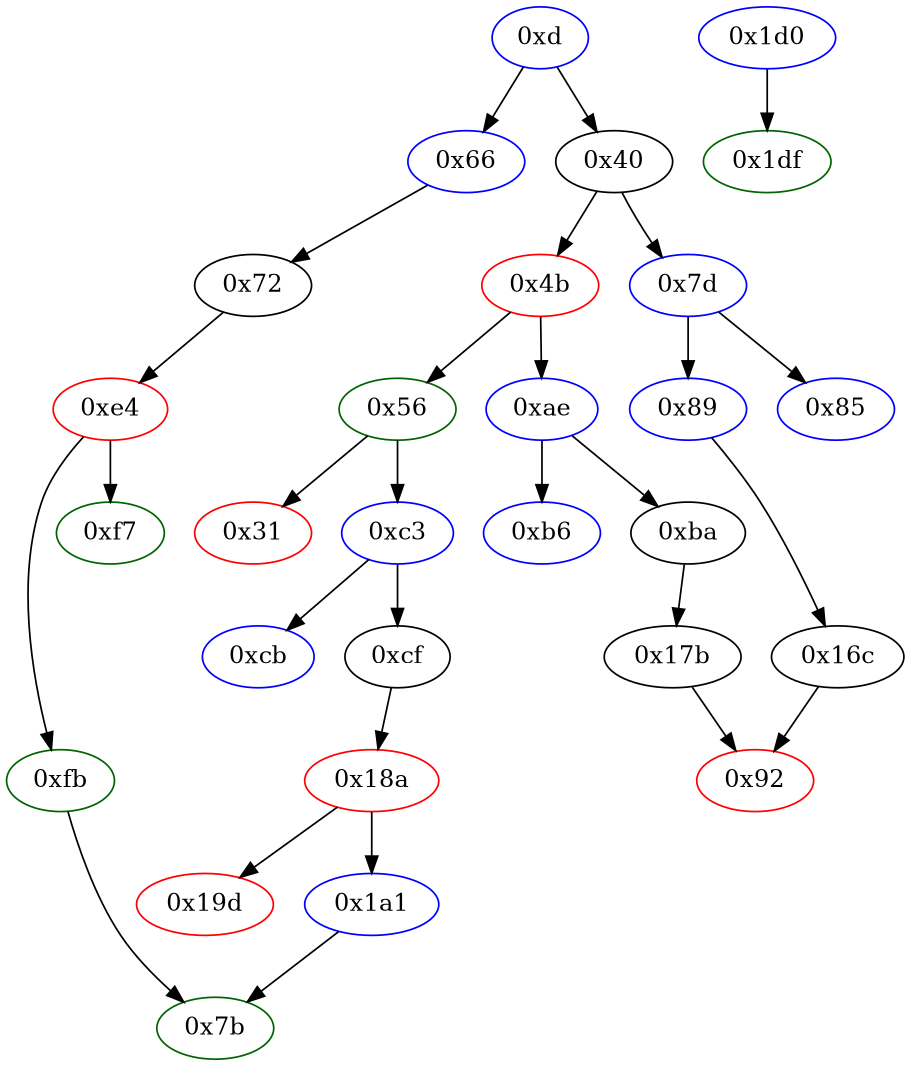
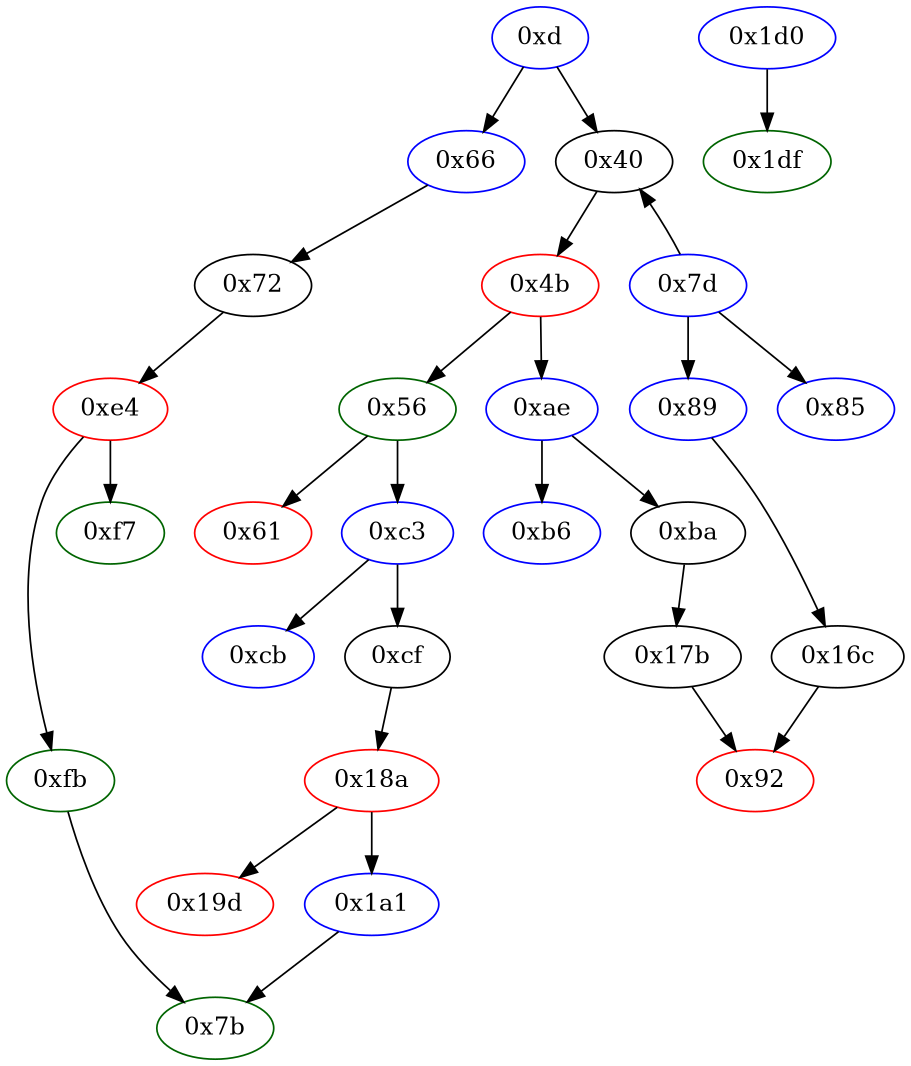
edge "0x40" -> "0x7d": reversed
node "0x31": label "0x31" -> "0x61"
